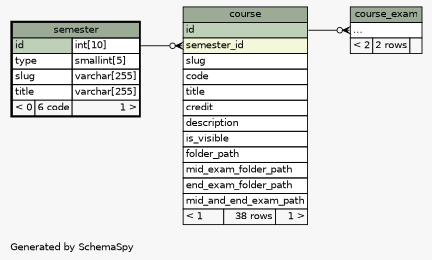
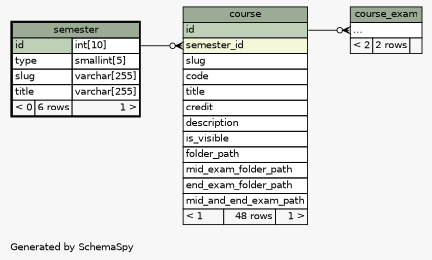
node "semester": text "6 code" -> "6 rows"
node "course": text "38 rows" -> "48 rows"
